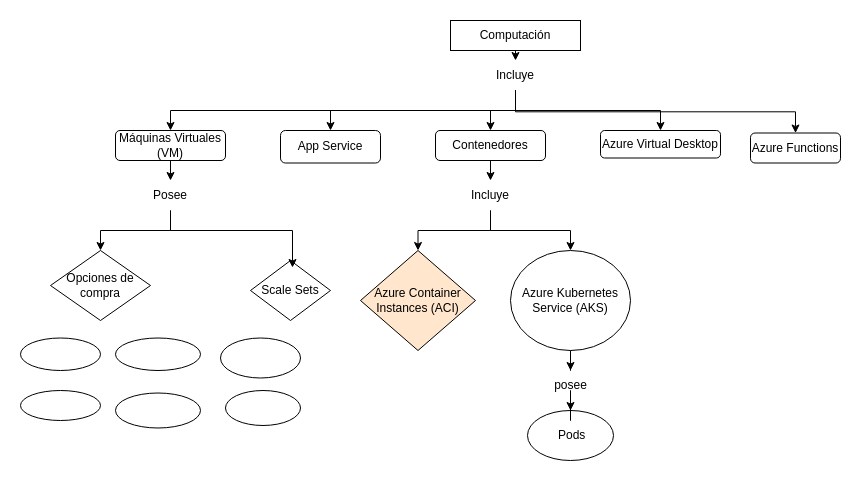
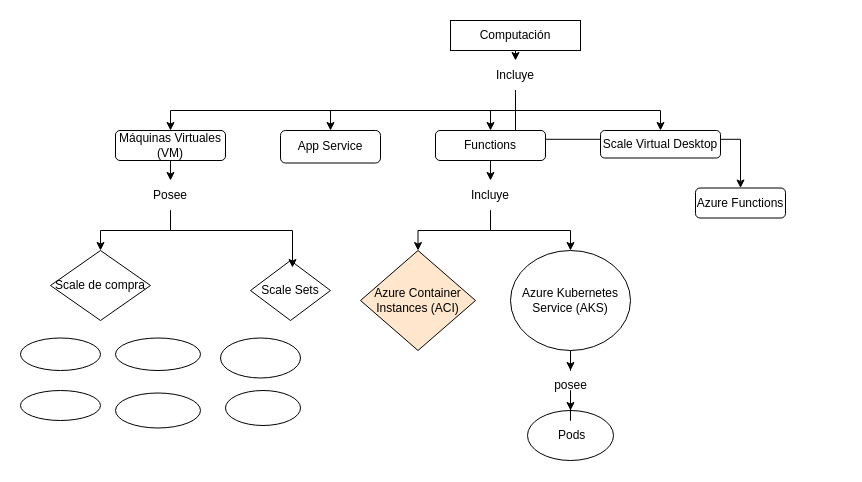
node "Azure Virtual Desktop": label "Azure Virtual Desktop" -> "Scale Virtual Desktop"
node "Contenedores": label "Contenedores" -> "Functions"
node "Azure Functions": moved (796, 148) -> (741, 203)
node "Opciones de compra": label "Opciones de compra" -> "Scale de compra"
